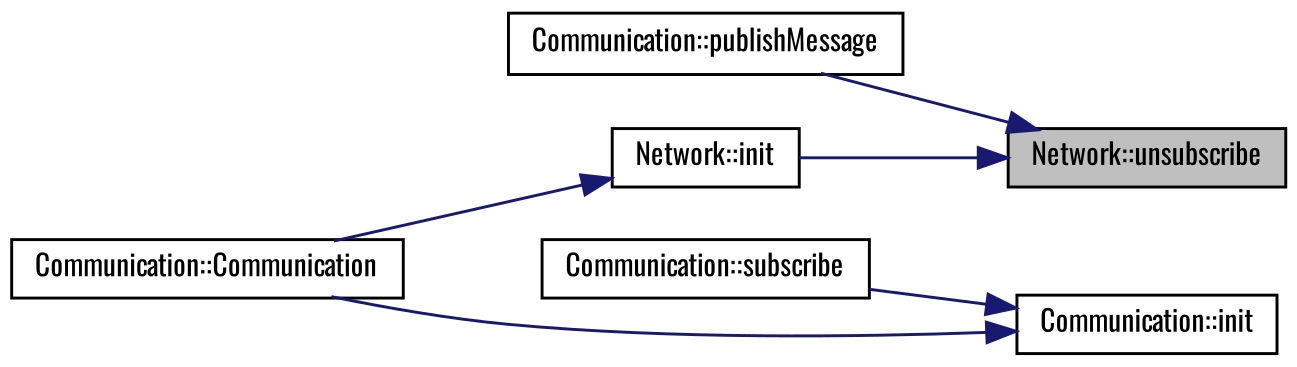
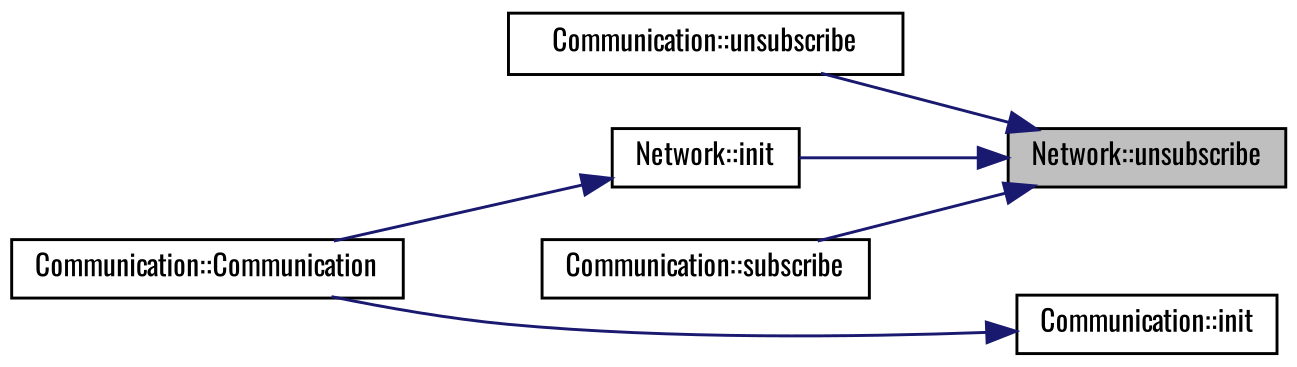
node "Communication::publishMessage": label "Communication::publishMessage" -> "Communication::unsubscribe"
edge "Communication::subscribe" -> "Communication::init": now "Communication::subscribe" -> "Network::unsubscribe"
